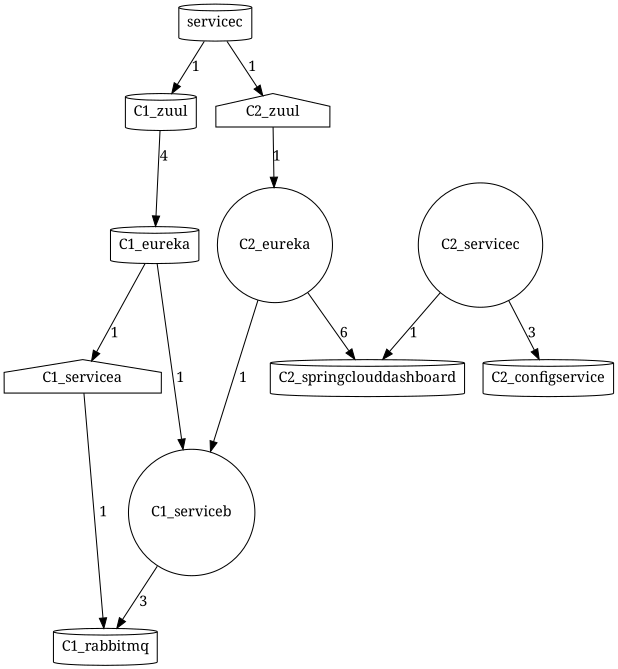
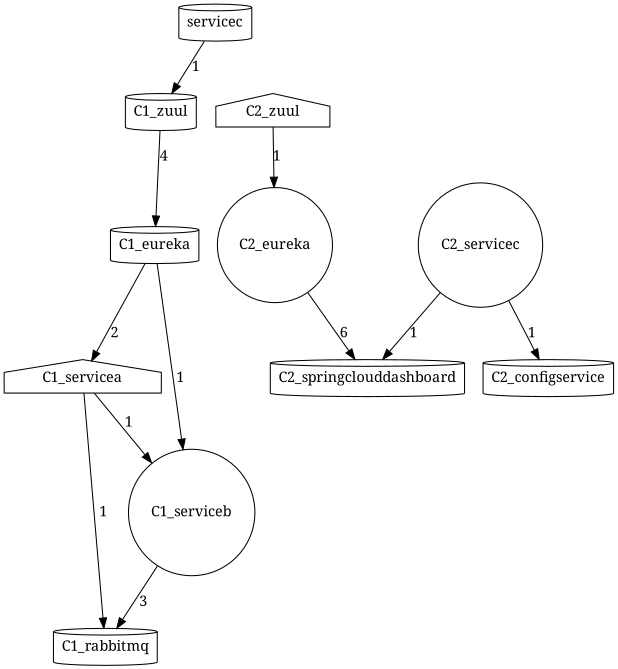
edge "servicec" -> "C2_zuul": removed, label "1"
edge "C1_eureka" -> "C1_servicea": label "1" -> "2"
edge "C2_servicec" -> "C2_configservice": label "3" -> "1"
edge "C2_eureka" -> "C1_serviceb": now "C1_servicea" -> "C1_serviceb"
